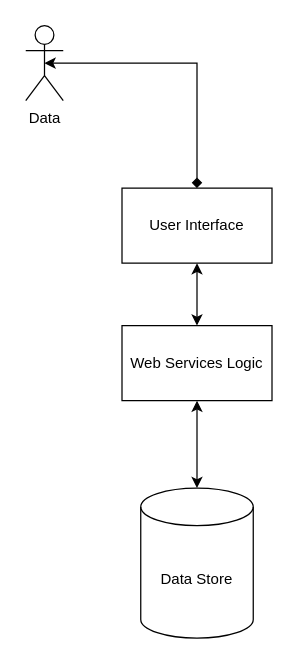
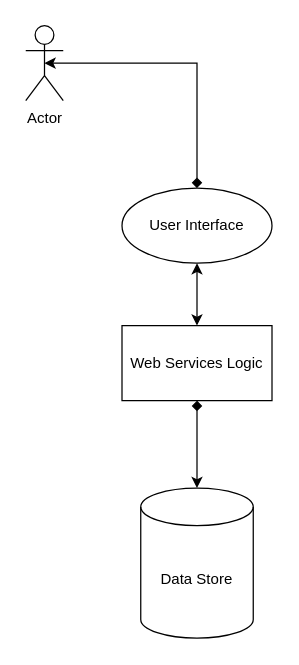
node "Data": label "Data" -> "Actor"
node "User Interface": shape rectangle -> ellipse
edge "Web Services Logic" -- "Data Store": arrowhead classic -> diamond
